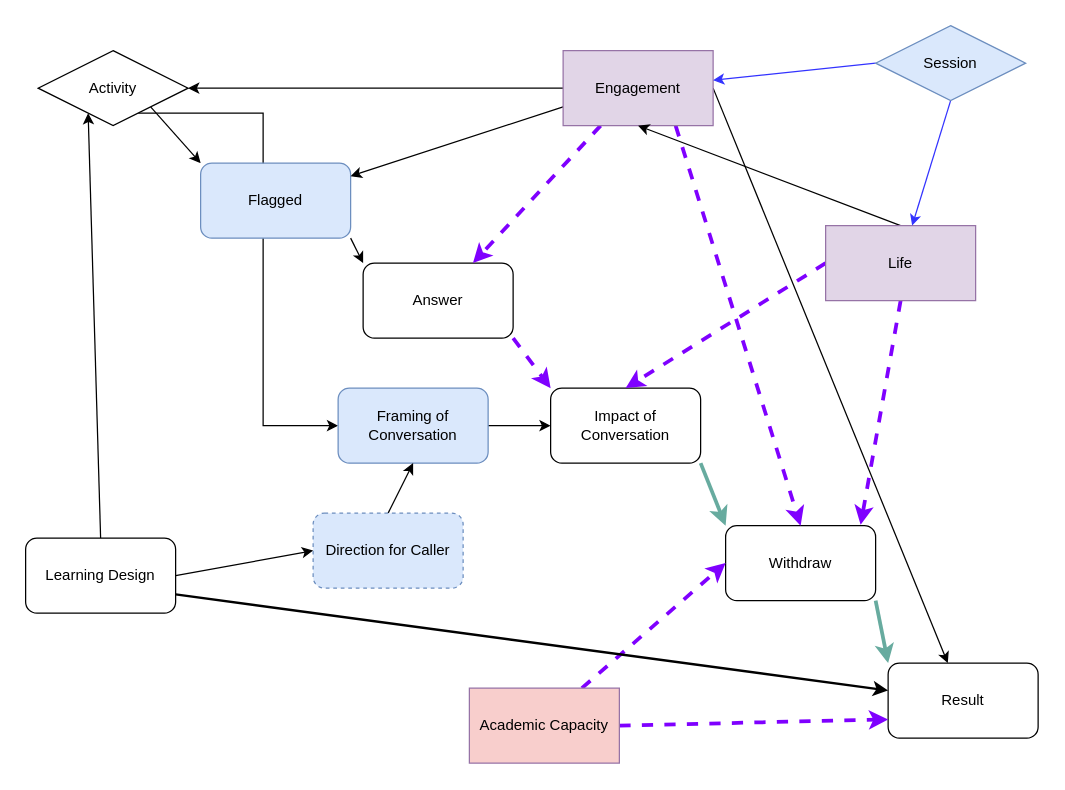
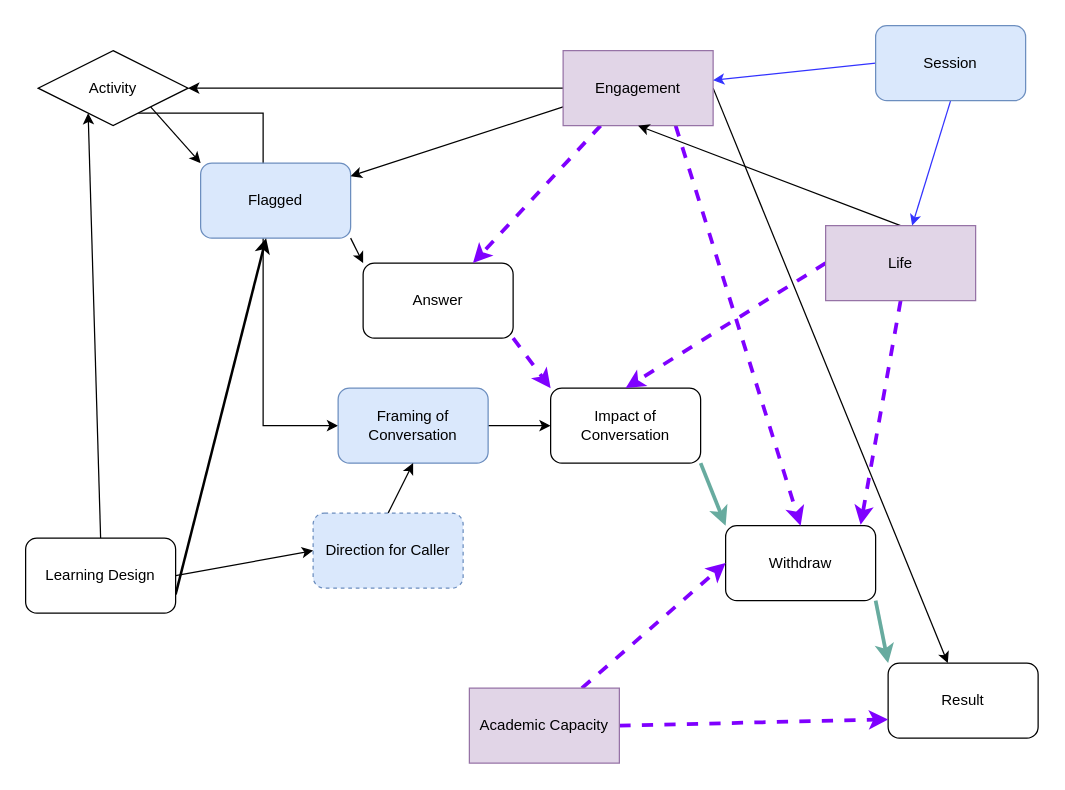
node "Session": shape diamond -> rounded rectangle
edge "Learning Design" -> "Result": now "Learning Design" -> "Flagged"
node "Academic Capacity": fillcolor #f8cecc -> #e1d5e7
